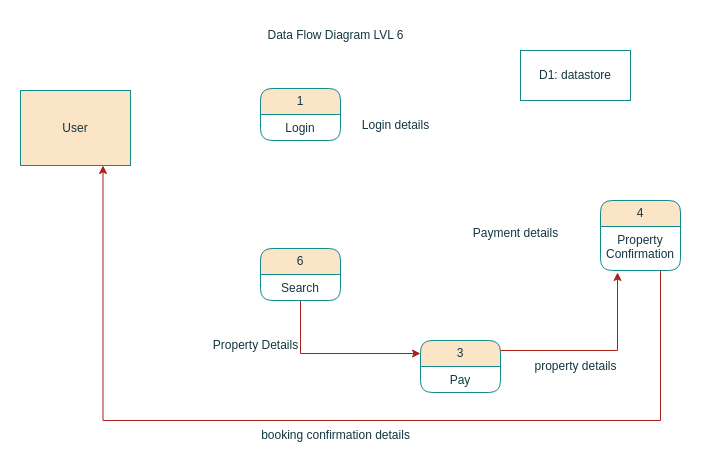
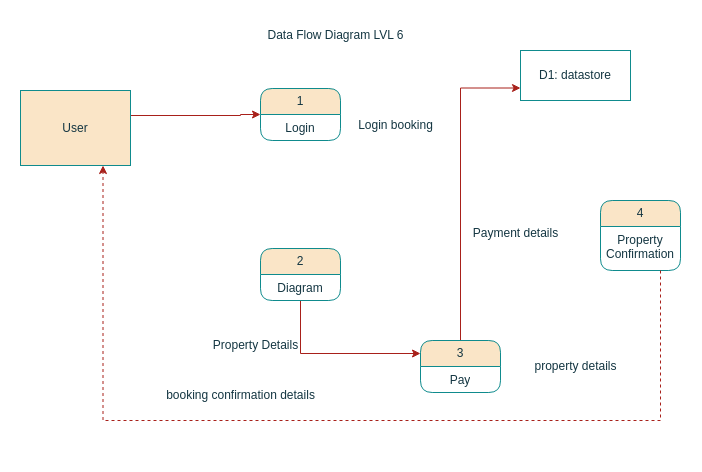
edge "User" -> "1": added
node "Login details": label "Login details" -> "Login booking"
edge "3" -> "D1: datastore": added
node "6": label "6" -> "2"
node "Search": label "Search" -> "Diagram"
edge "3" -> "Property Confirmation": removed
edge "Property Confirmation" -> "User": style solid -> dashed
node "booking confirmation details": moved (336, 436) -> (241, 396)
